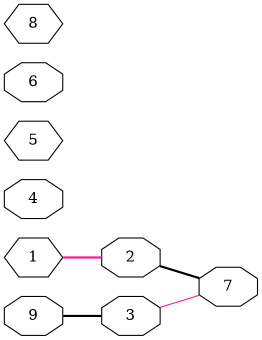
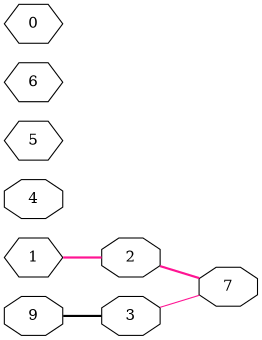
node "8": label "8" -> "0"
node "6": shape octagon -> hexagon
edge "2" -- "7": color black -> deeppink
